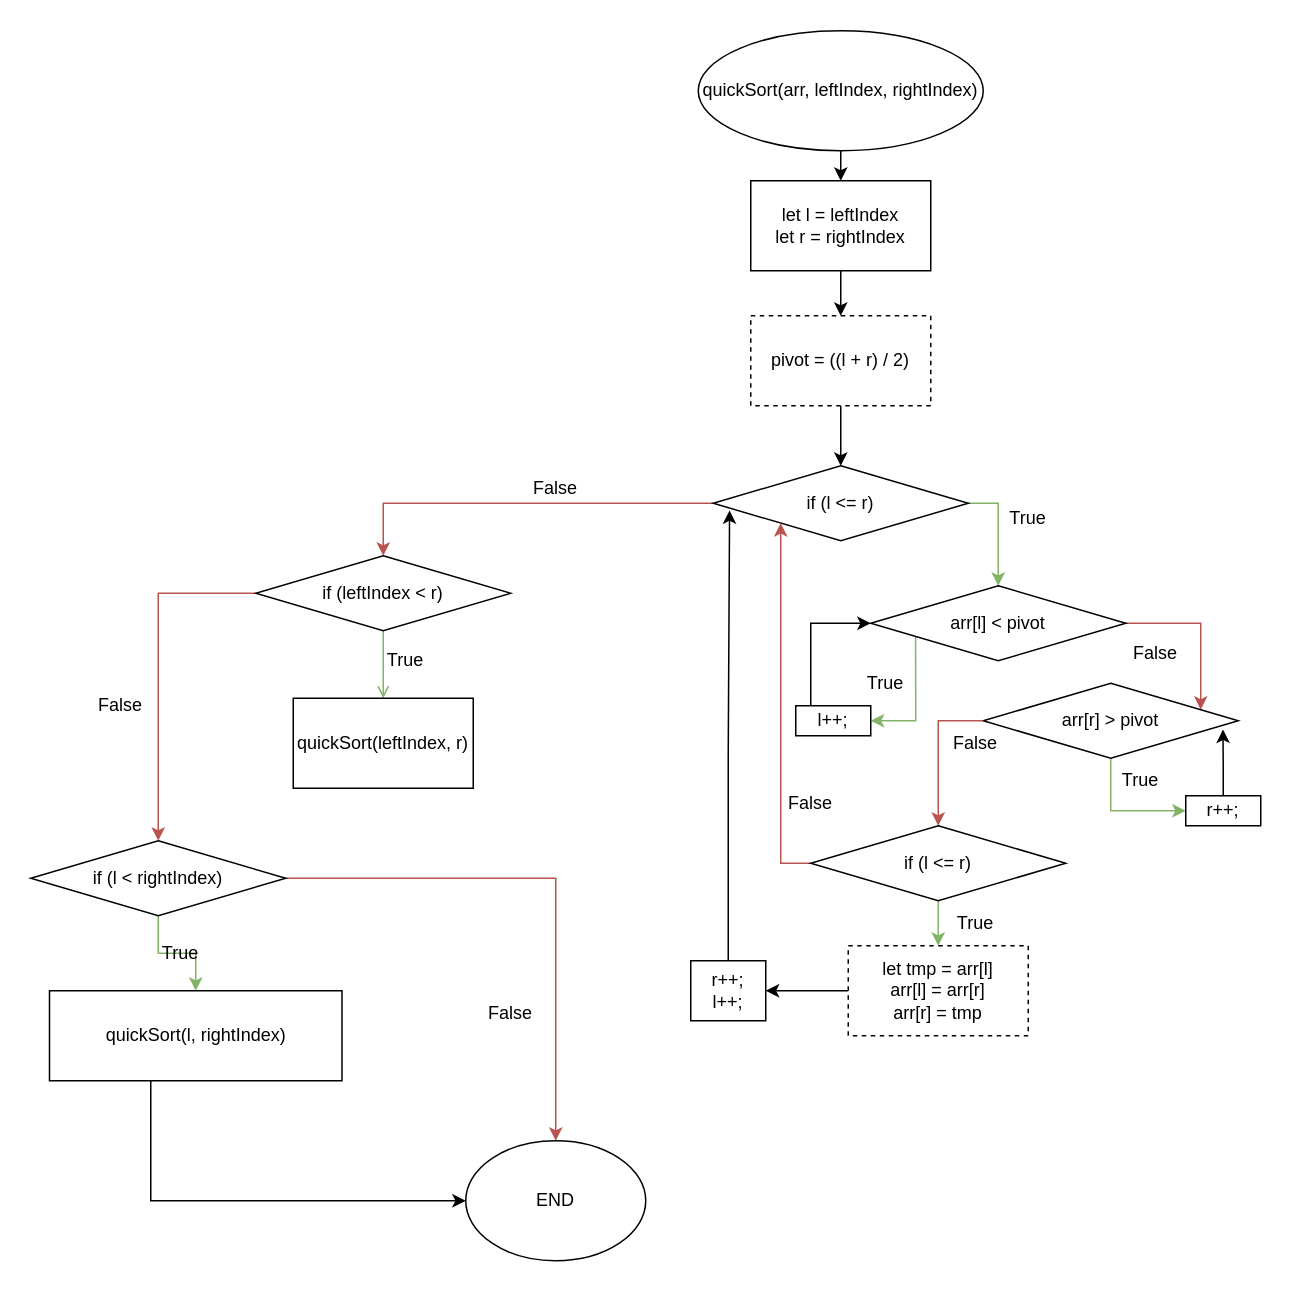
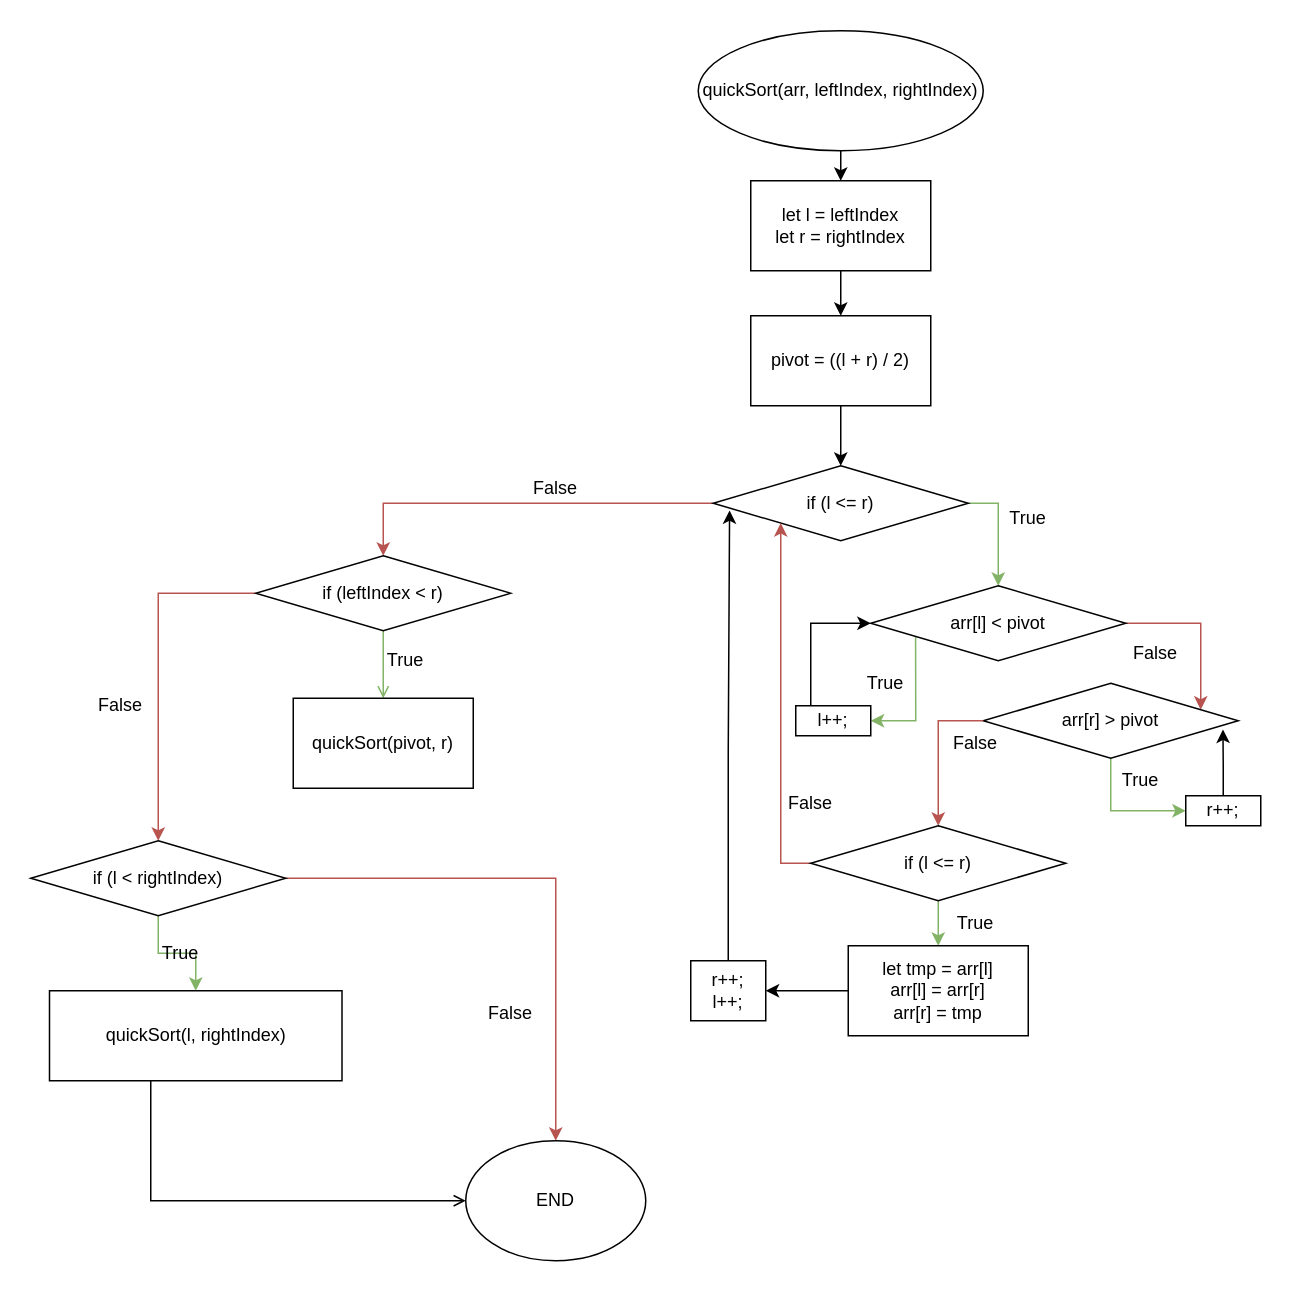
node "pivot = ((l + r) / 2)": style dashed -> solid
node "quickSort(leftIndex, r)": label "quickSort(leftIndex, r)" -> "quickSort(pivot, r)"
node "let tmp = arr[l] arr[l] = arr[r] arr[r] = tmp": style dashed -> solid
edge "quickSort(l, rightIndex)" -> "END": arrowhead classic -> open
